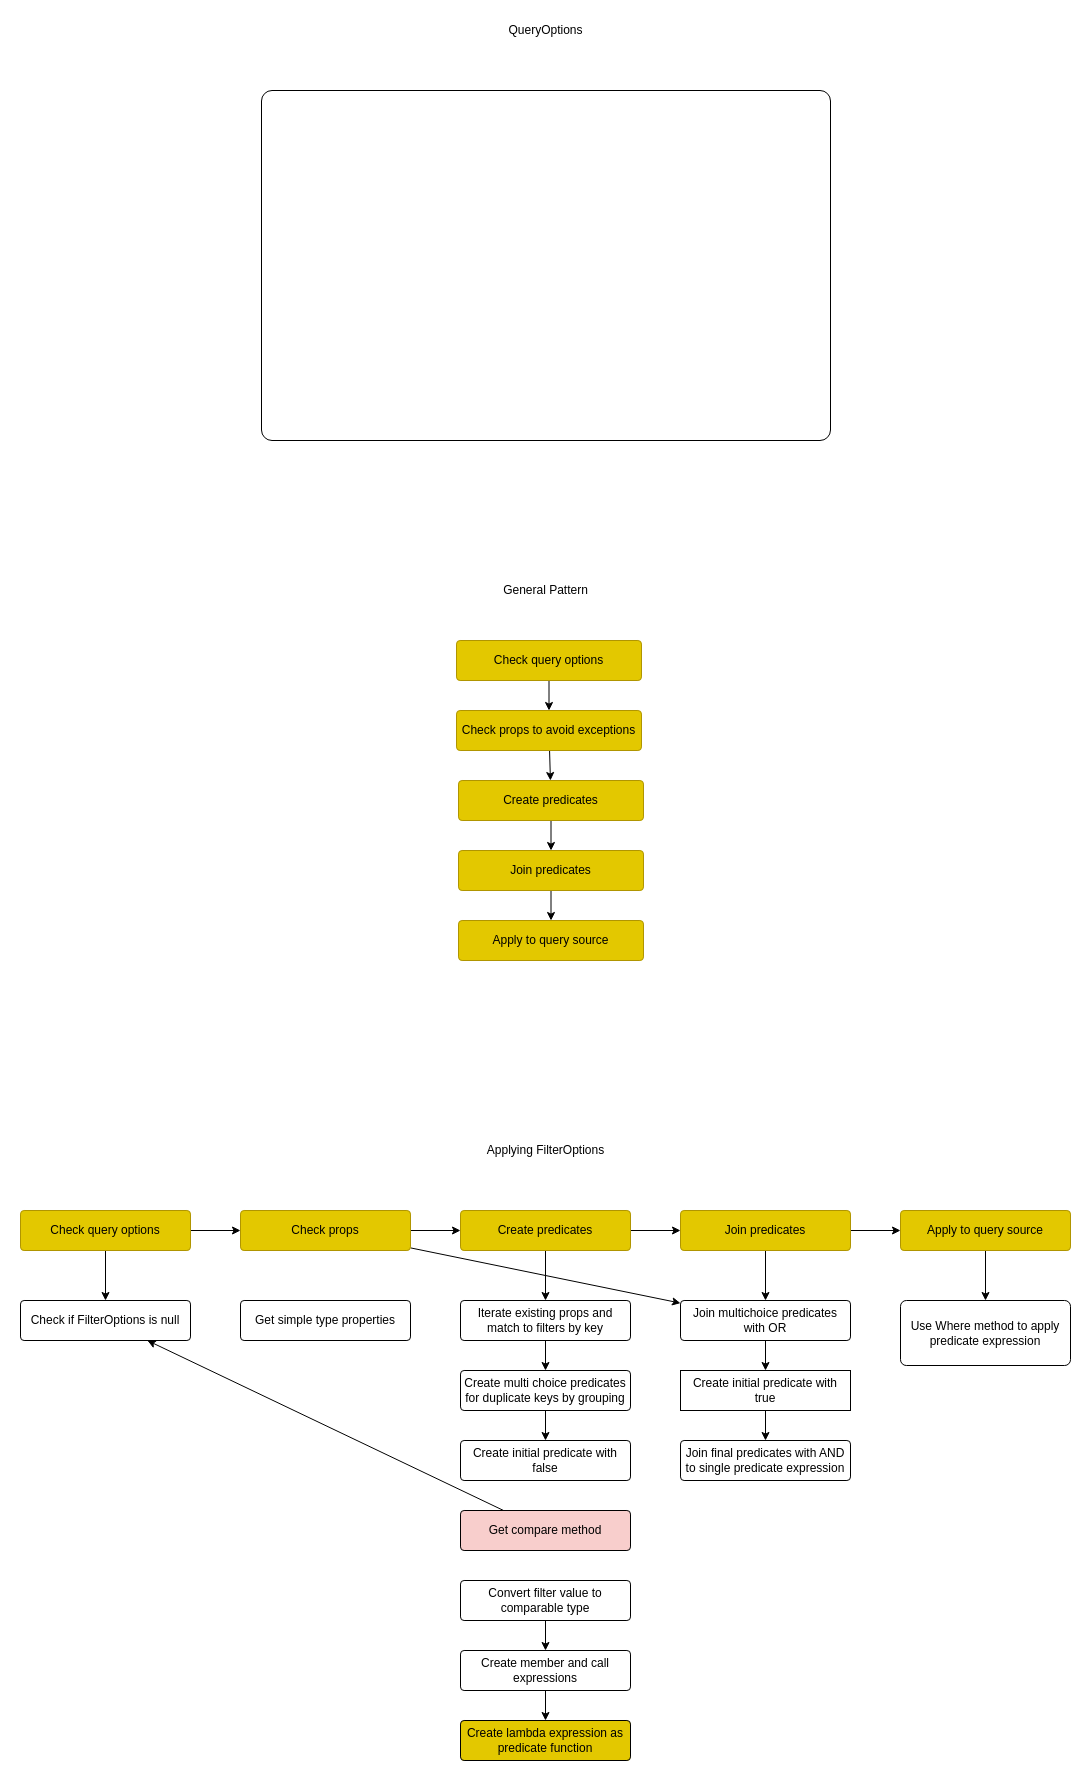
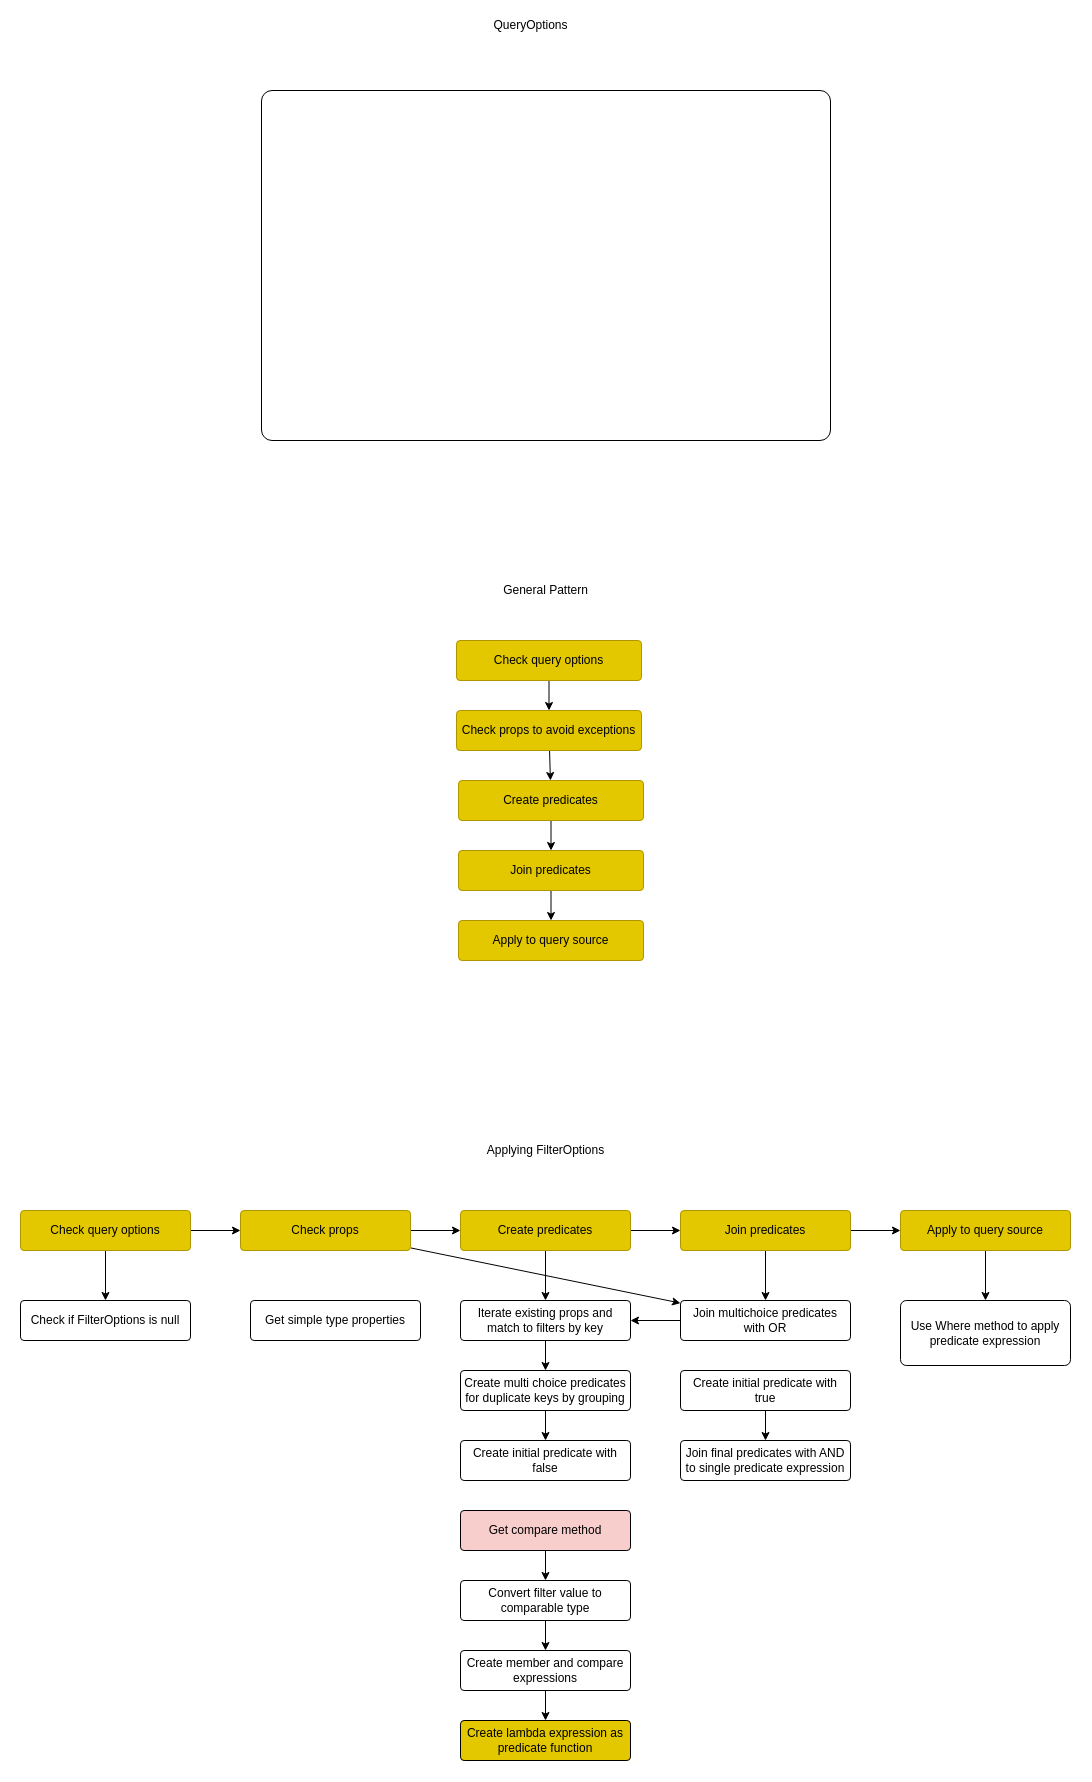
node "QueryOptions": moved (546, 31) -> (531, 26)
node "Get simple type properties": moved (326, 1321) -> (336, 1321)
edge "Join multichoice predicates with OR" -> "Create initial predicate with true": now "Join multichoice predicates with OR" -> "Iterate existing props and match to filters by key"
node "Create initial predicate with true": shape rectangle -> rounded rectangle
edge "Get compare method" -> "Check if FilterOptions is null": now "Get compare method" -> "Convert filter value to comparable type"
node "Create member and call expressions": label "Create member and call expressions" -> "Create member and compare expressions"
